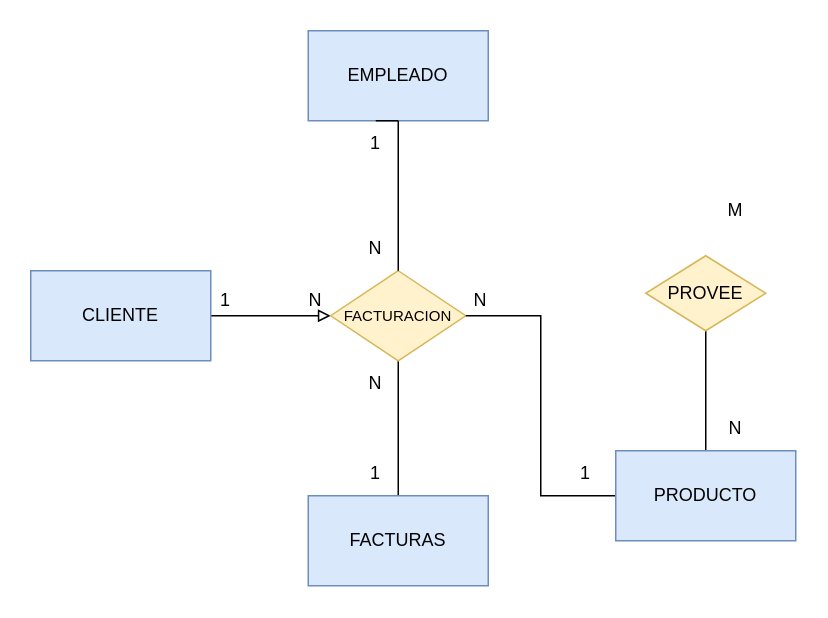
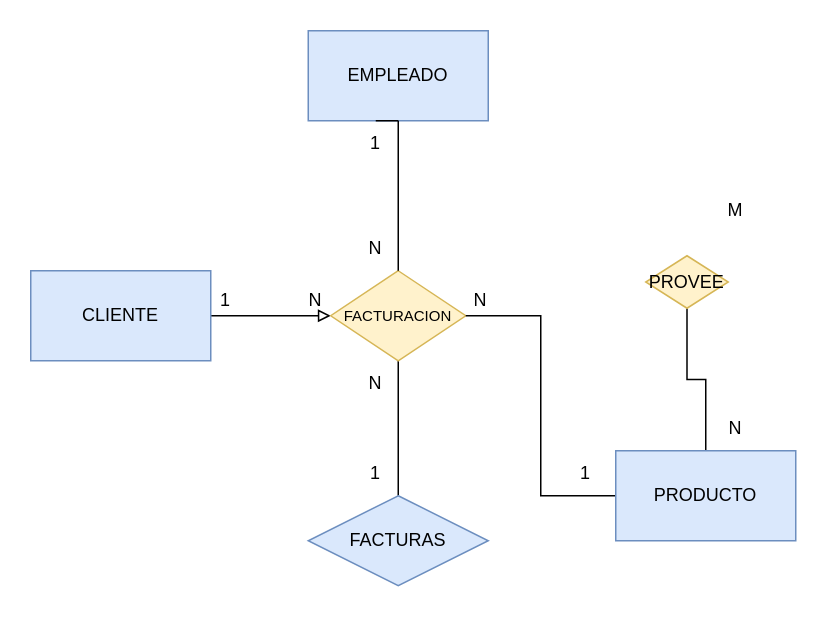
node "PROVEE": size 120x75 -> 83x53
node "FACTURAS": shape rectangle -> diamond
